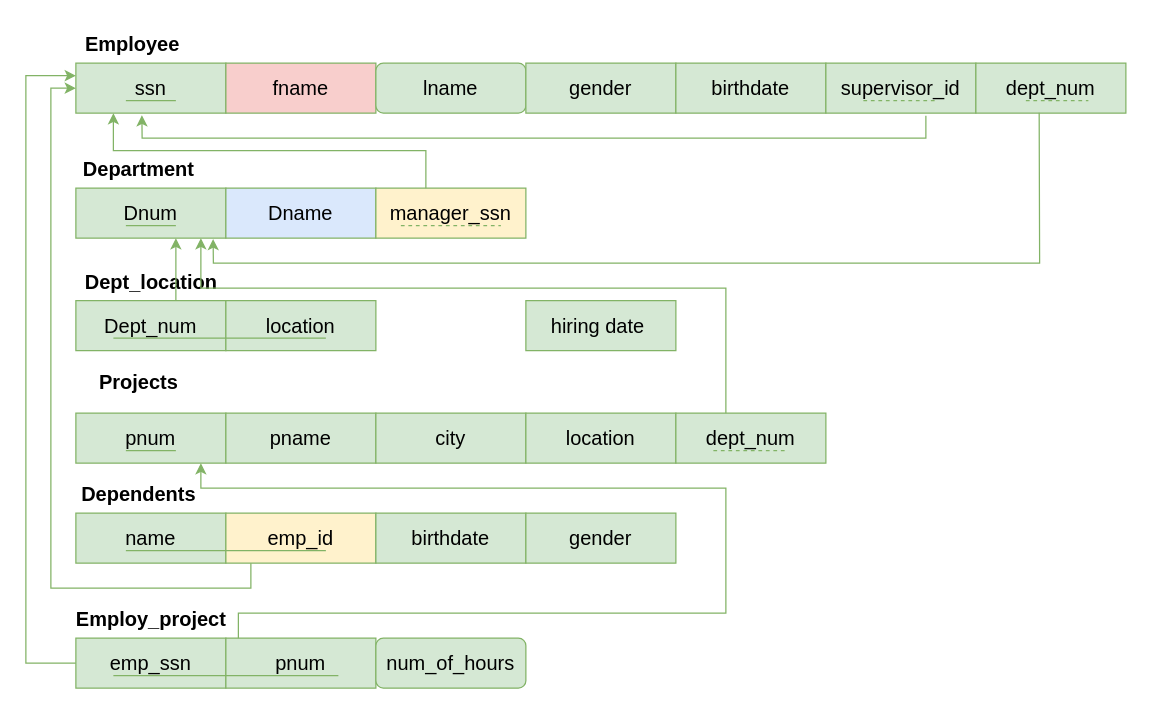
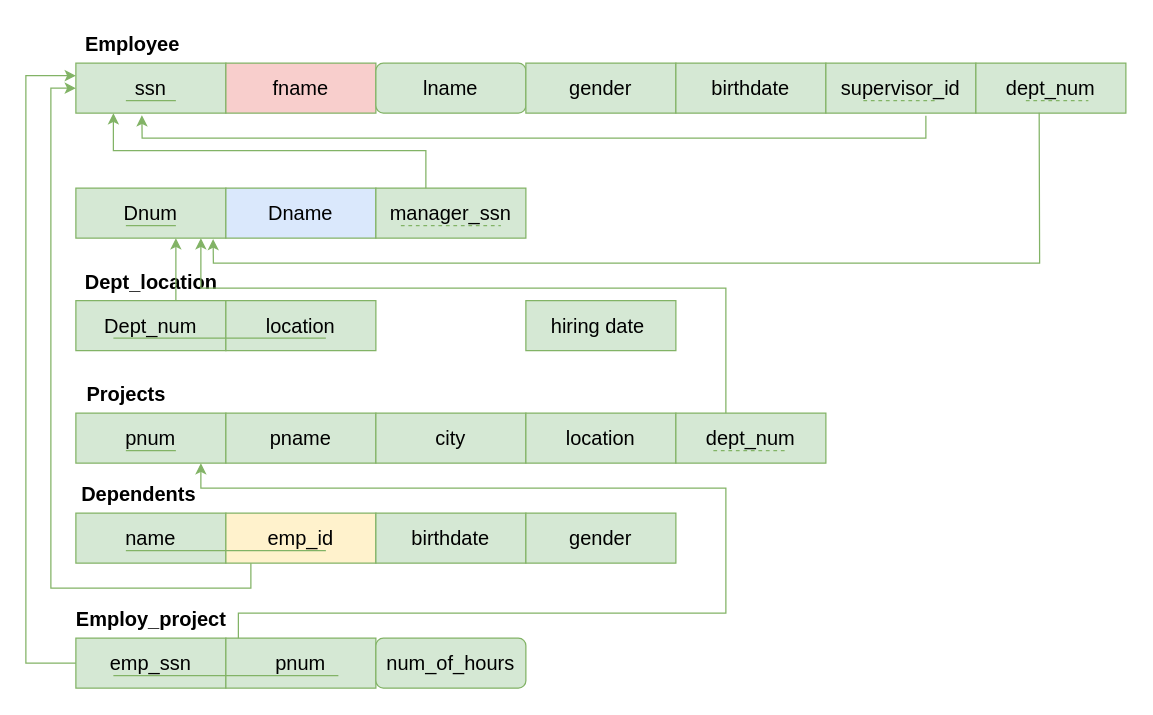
node "Department": removed
node "manager_ssn": fillcolor #fff2cc -> #d5e8d4
node "Projects": moved (138, 382) -> (126, 394)
